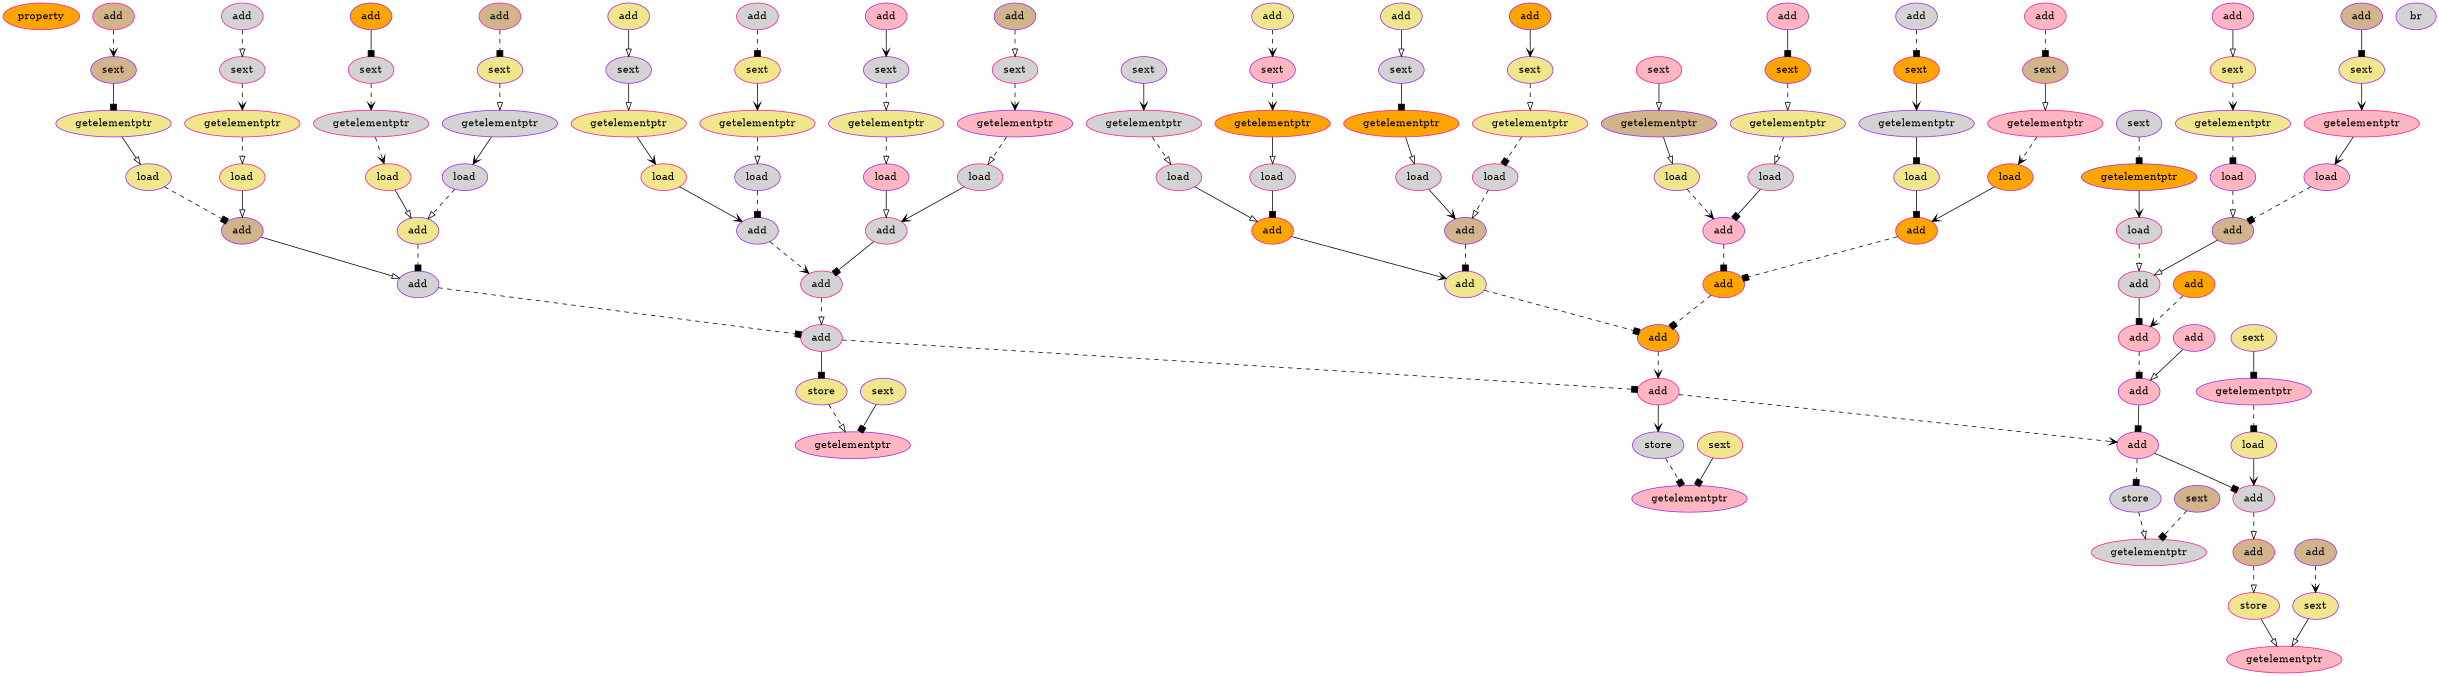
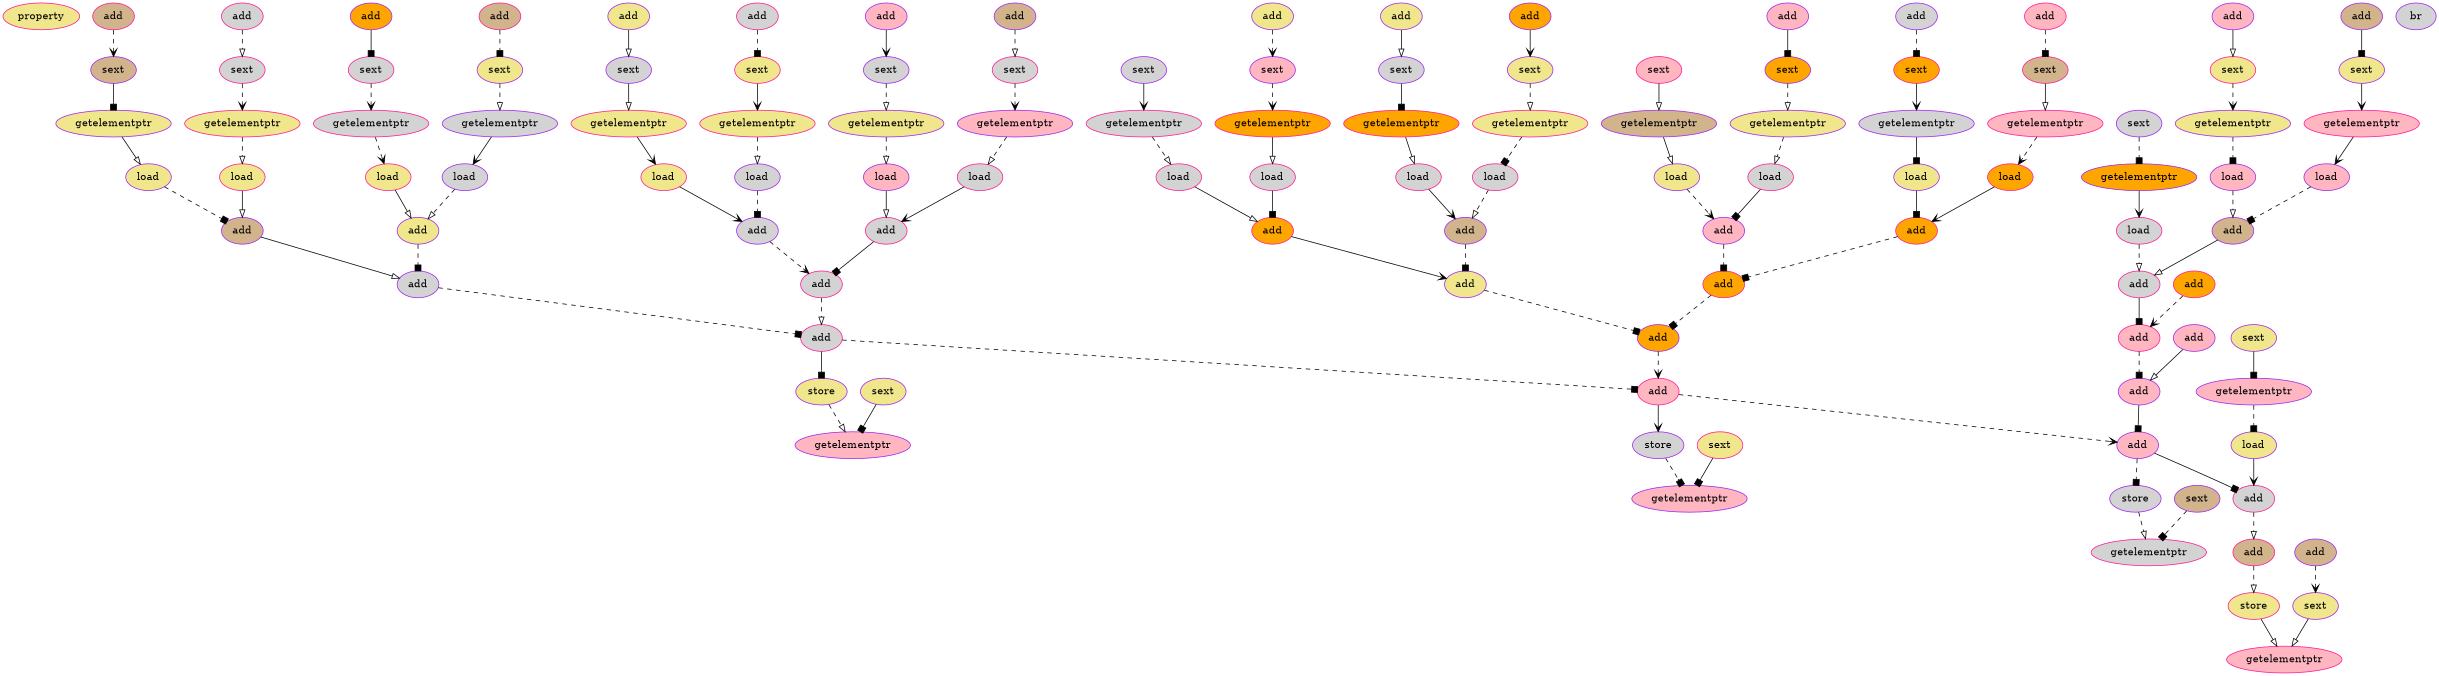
node "property": fillcolor orange -> khaki
